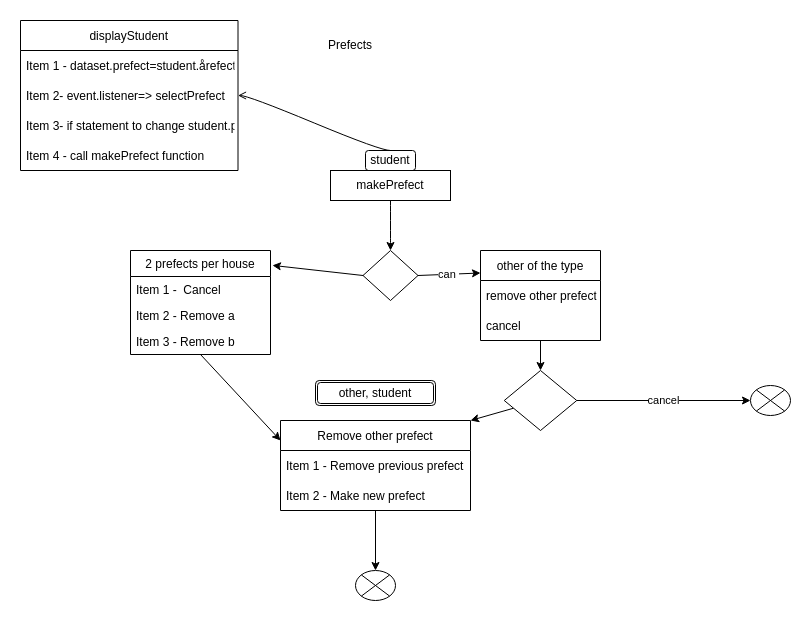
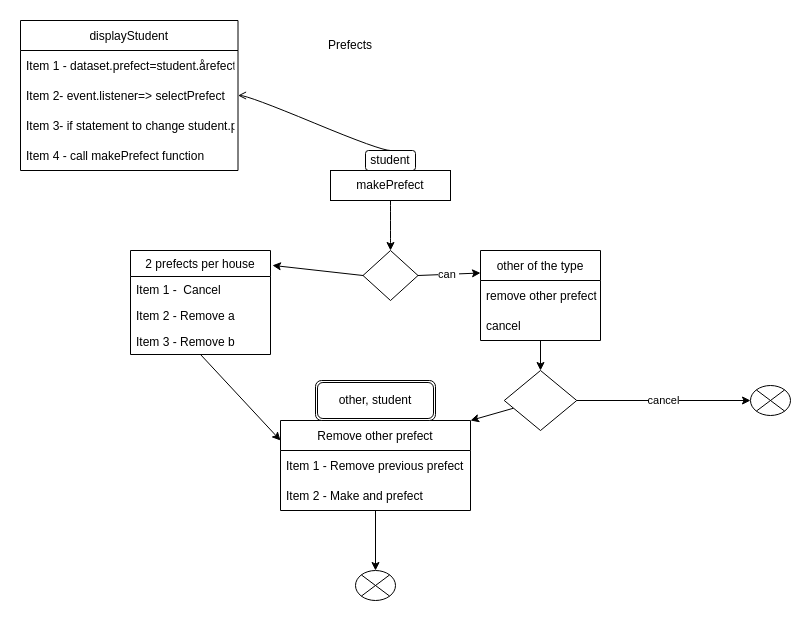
node "other, student": size 120x25 -> 120x40
node "Item 2 - Make new prefect": label "Item 2 - Make new prefect" -> "Item 2 - Make and prefect"
